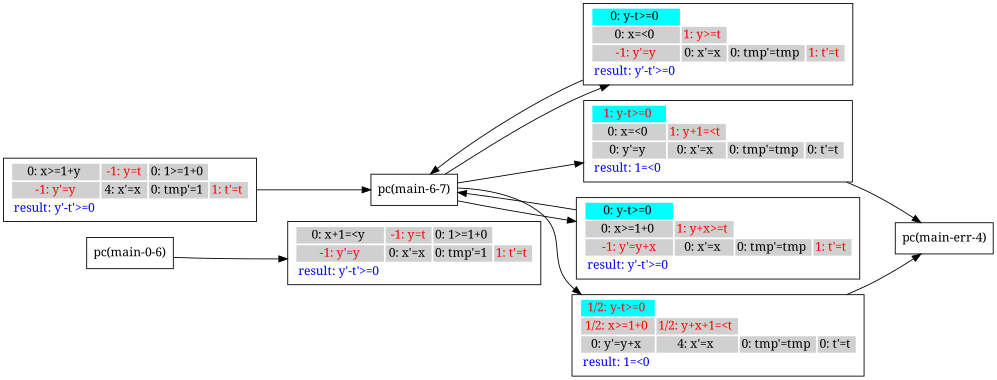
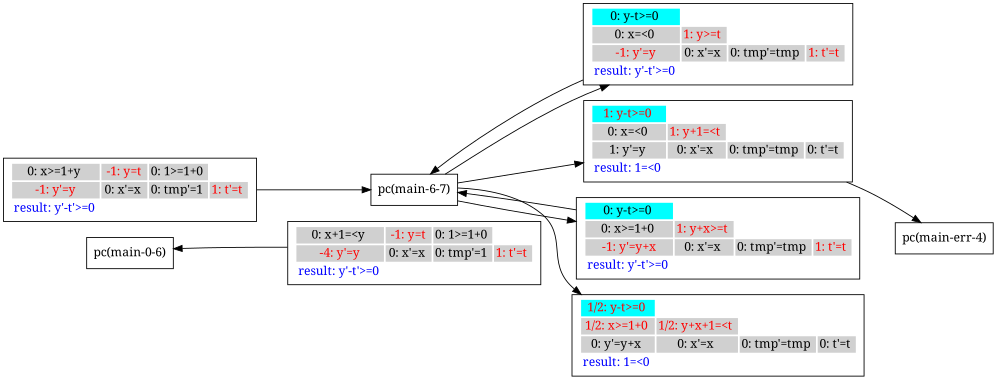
node "1: y-t>=0": text "0: y'=y" -> "1: y'=y"
node "0: x>=1+y": text "4: x'=x" -> "0: x'=x"
node "0: x+1=<y": text "-1: y'=y" -> "-4: y'=y"
edge "pc(main-0-6)" -> "0: x+1=<y": reversed
edge "1/2: y-t>=0" -> "pc(main-err-4)": removed
node "1/2: y-t>=0": text "4: x'=x" -> "0: x'=x"
